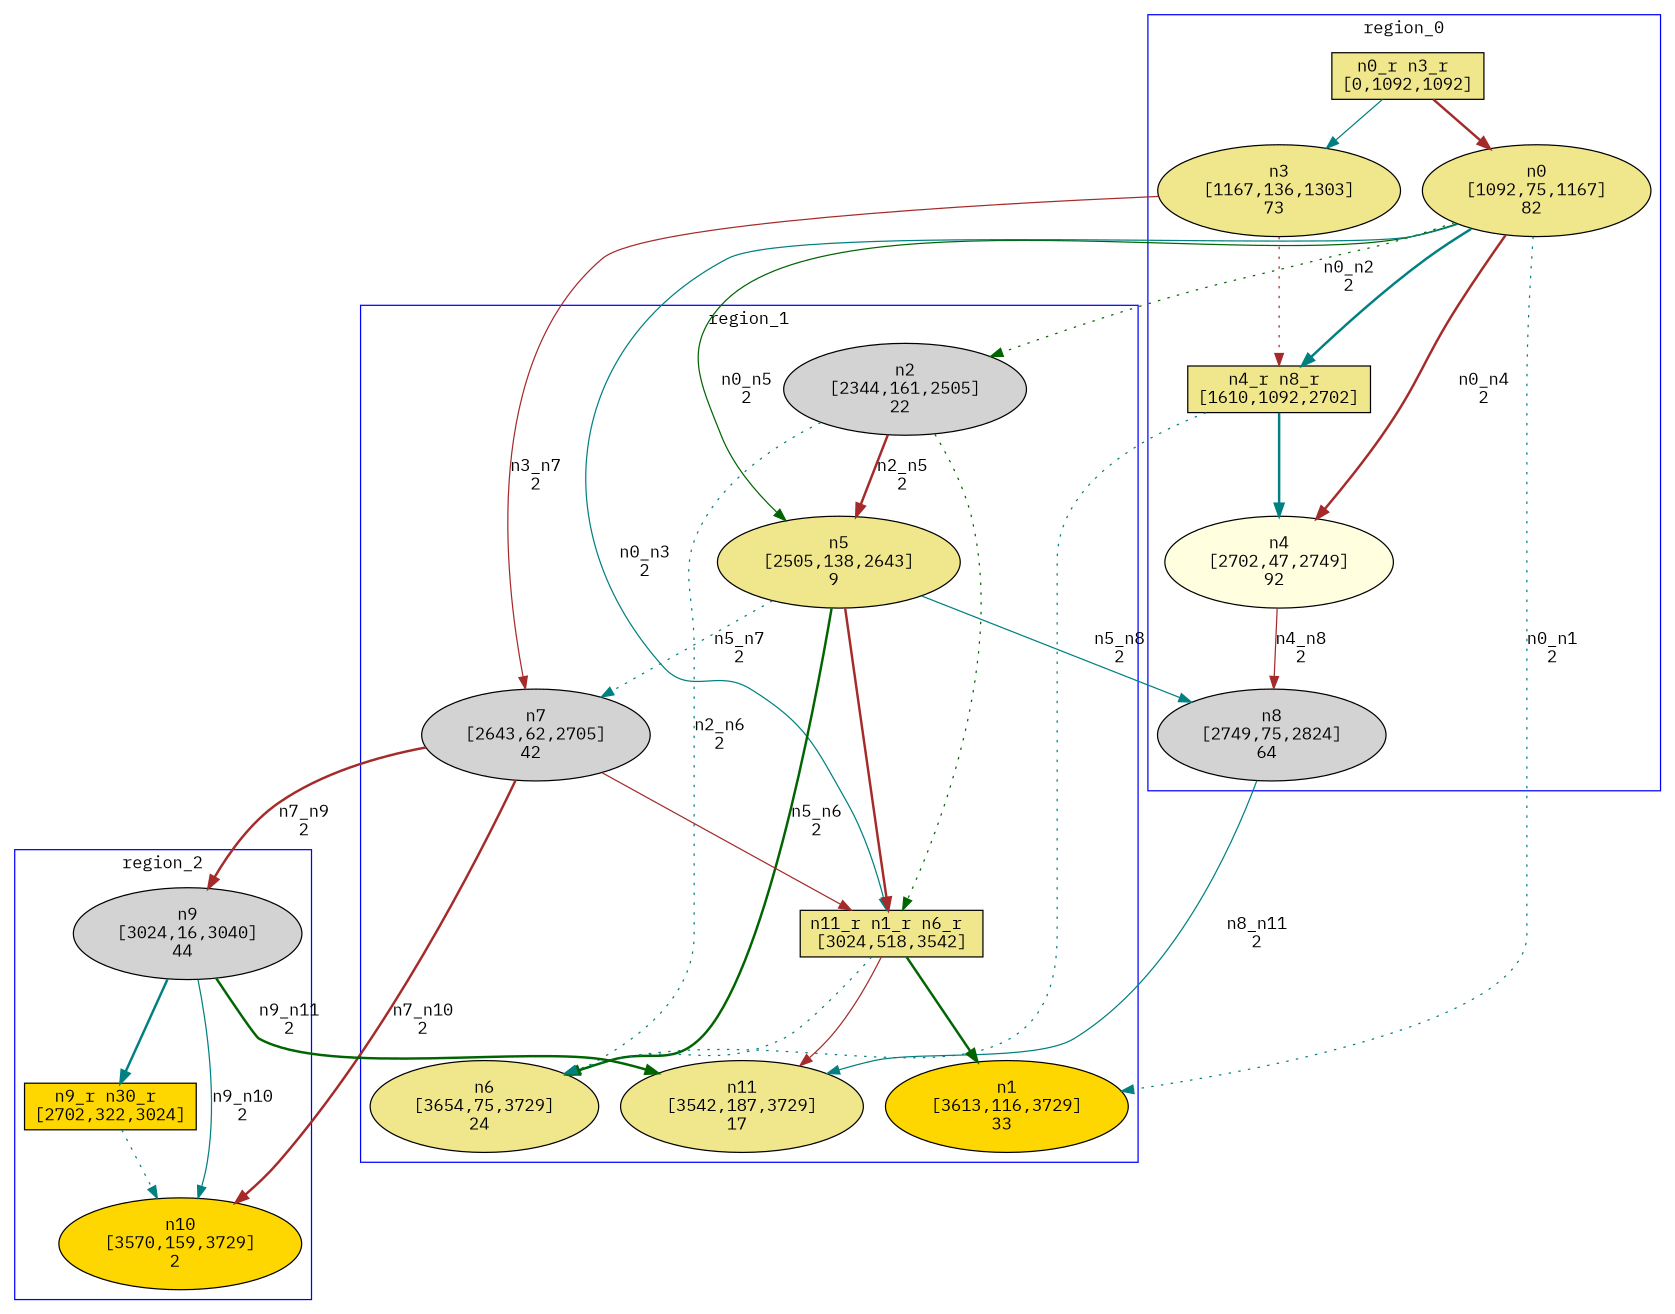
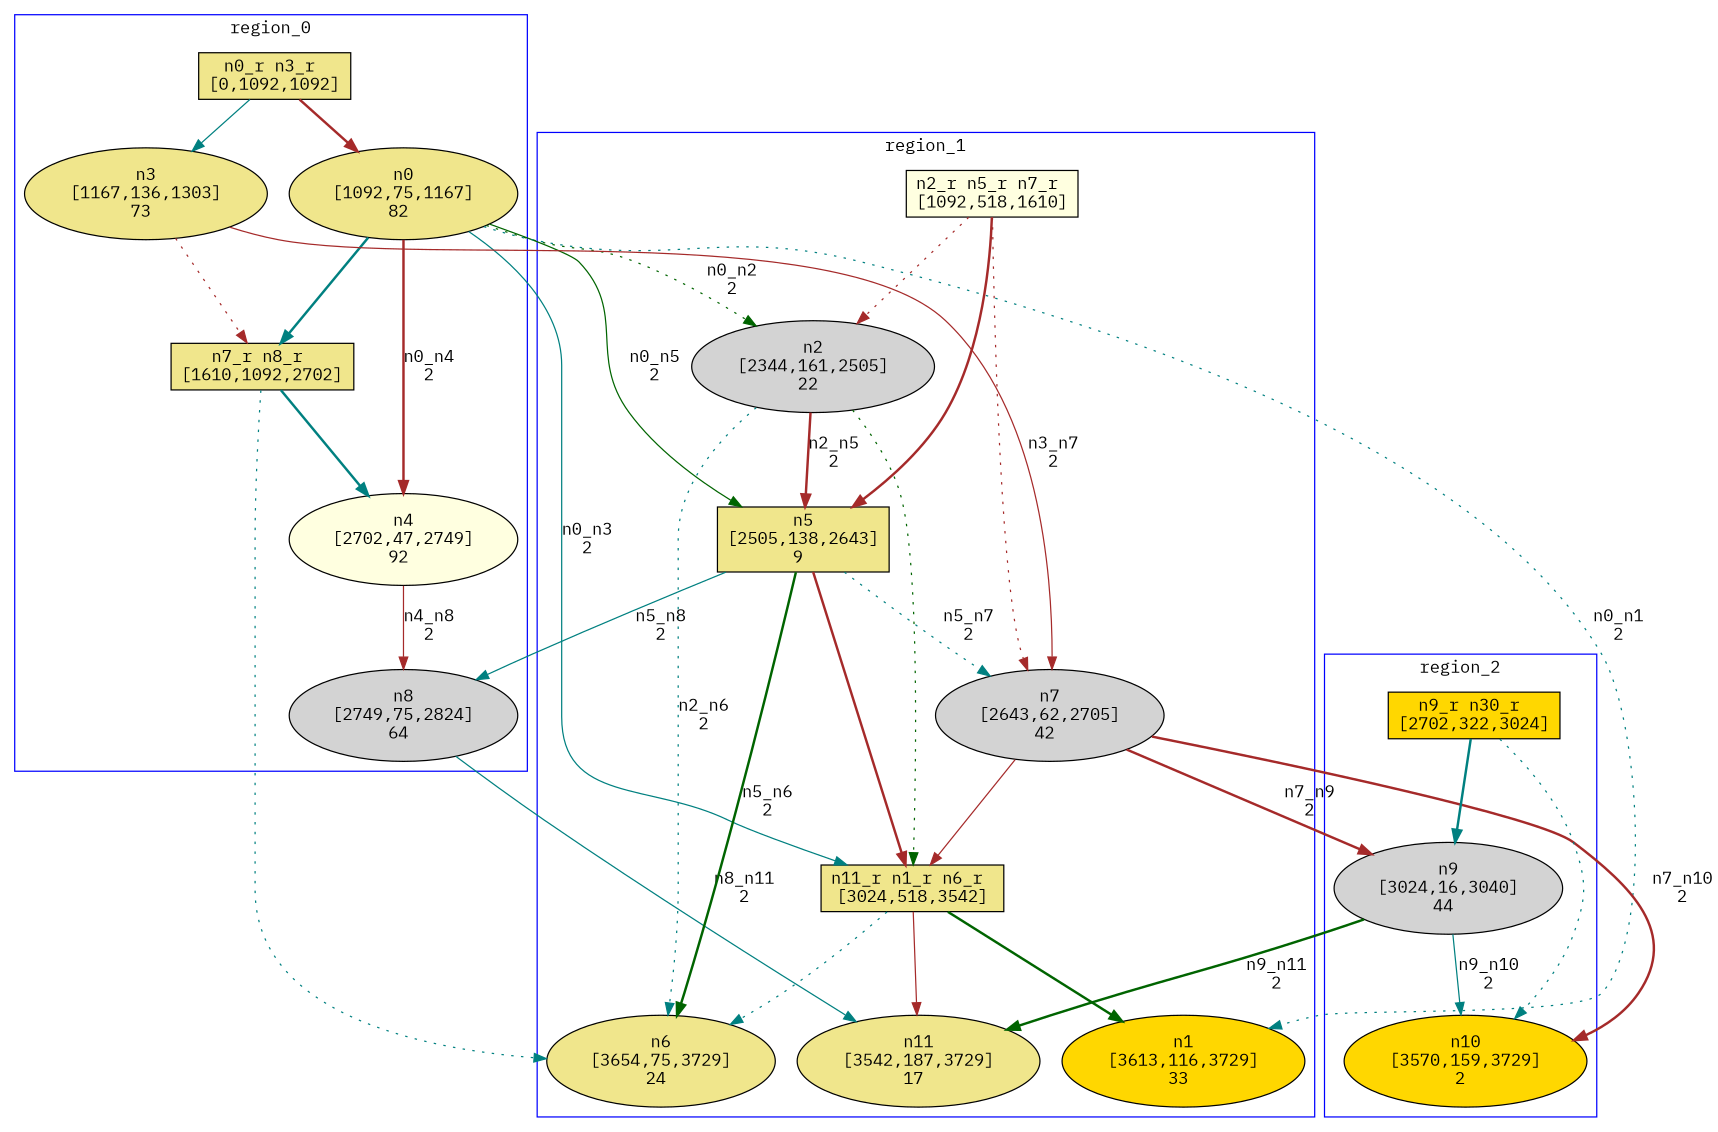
node "n2_r n5_r n7_r [1092,518,1610]": added
node "n4_r n8_r [1610,1092,2702]": label "n4_r n8_r [1610,1092,2702]" -> "n7_r n8_r [1610,1092,2702]"
node "n5 [2505,138,2643] 9": shape ellipse -> box
edge "n9 [3024,16,3040] 44" -> "n9_r n30_r [2702,322,3024]": reversed
